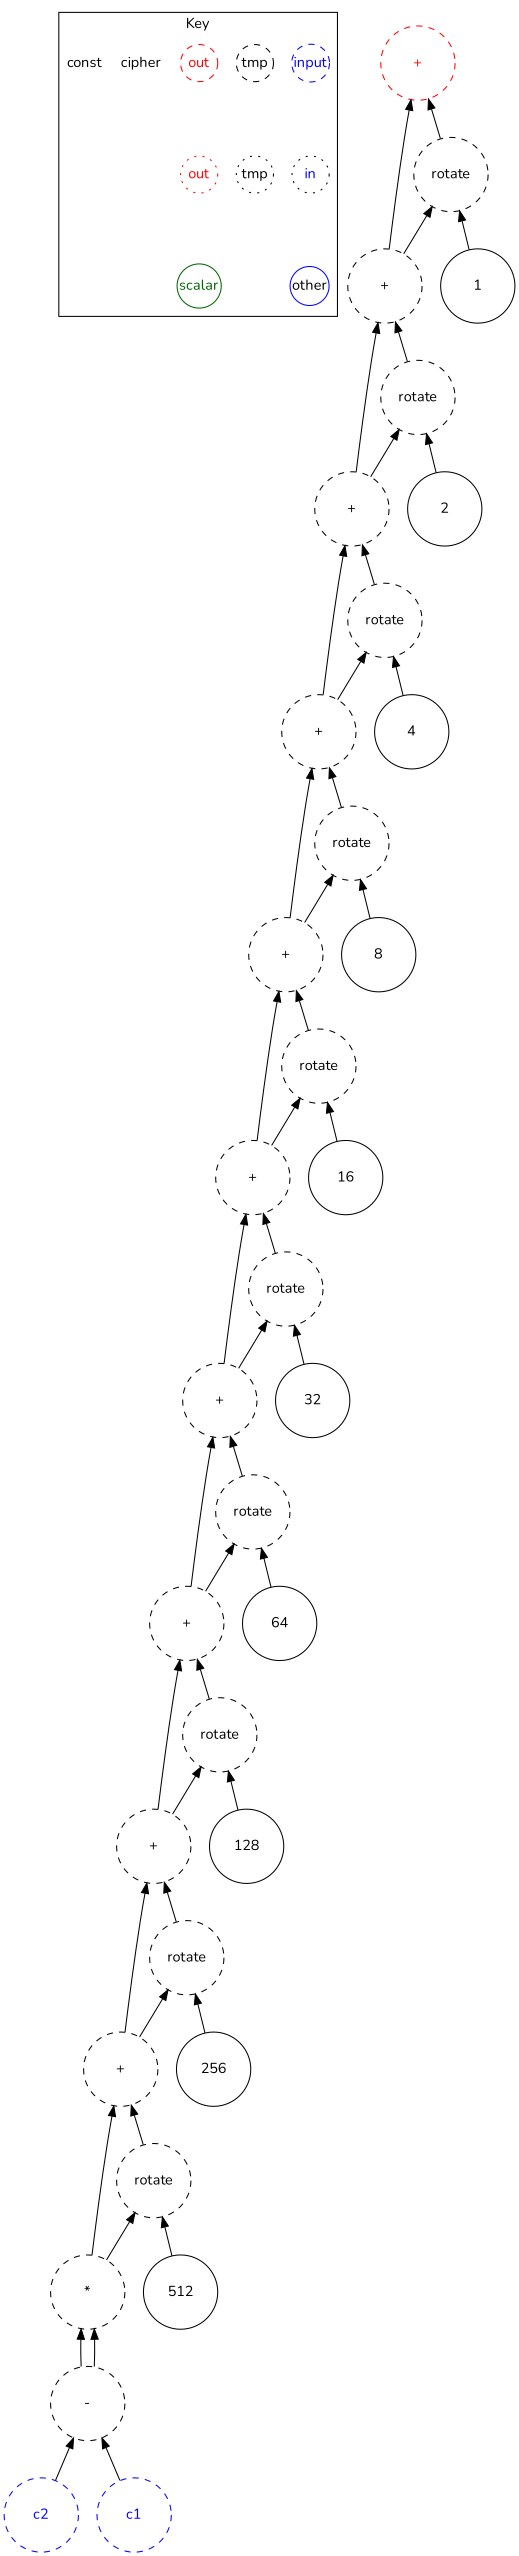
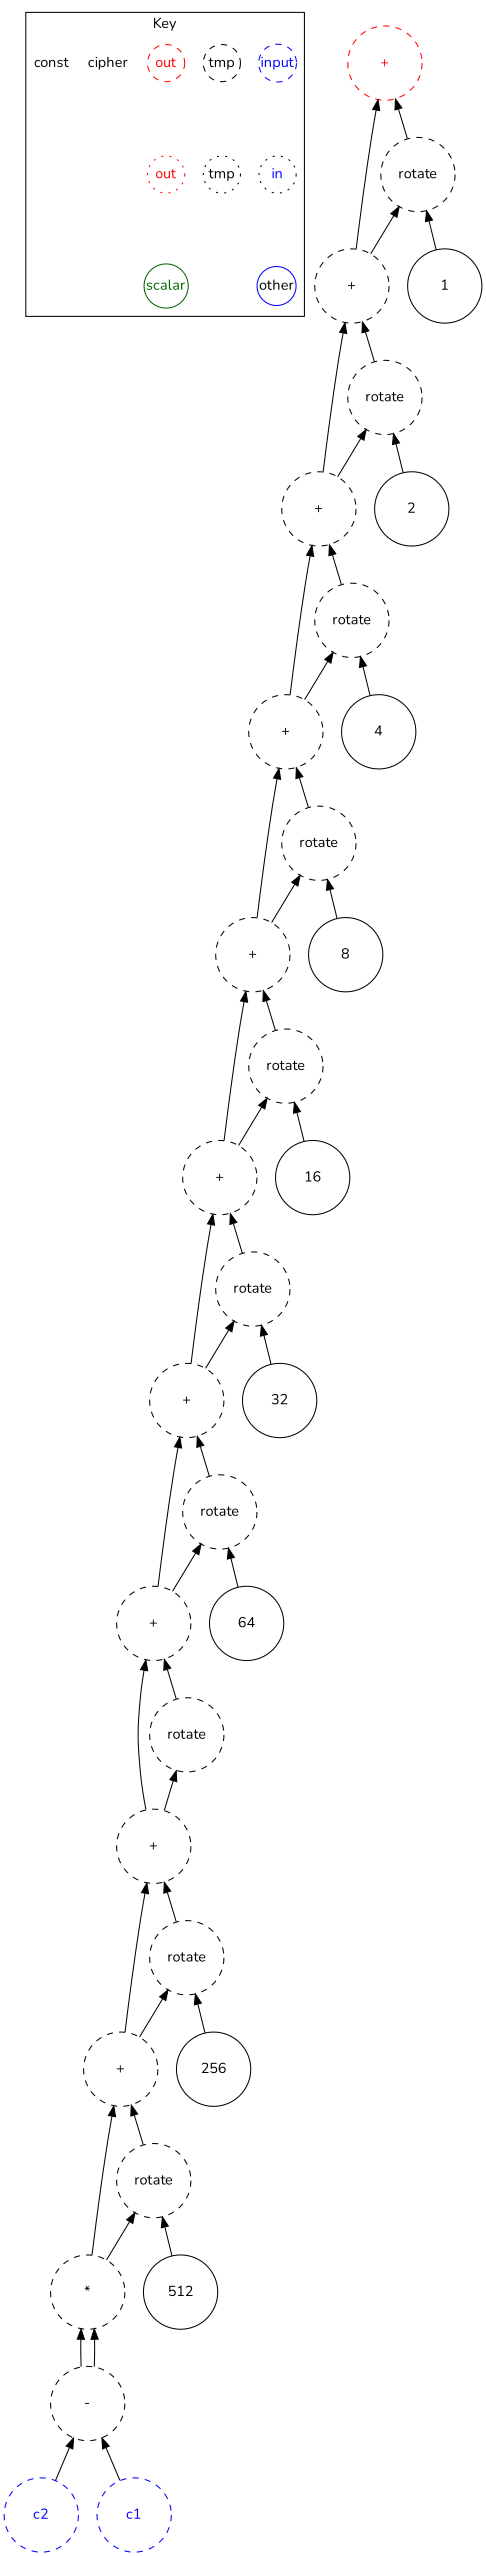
node "128": removed
